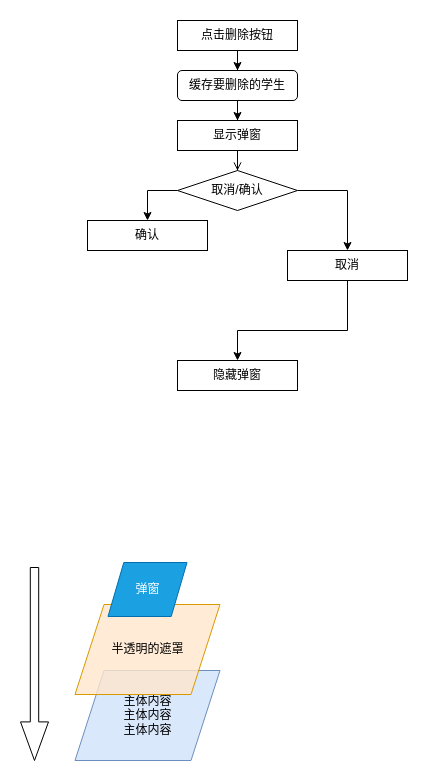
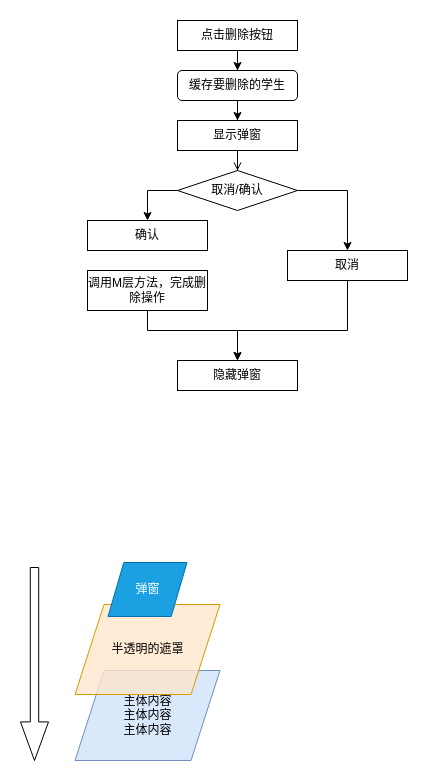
node "调用M层方法，完成删除操作": added
edge "调用M层方法，完成删除操作" -> "隐藏弹窗": added
